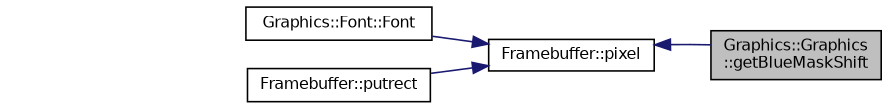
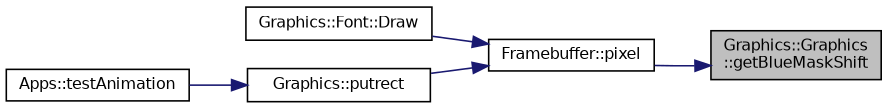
node "Graphics::Font::Font": label "Graphics::Font::Font" -> "Graphics::Font::Draw"
edge "Graphics::Graphics ::getBlueMaskShift" -> "Framebuffer::pixel": reversed
node "Apps::testAnimation": added
node "Framebuffer::putrect": label "Framebuffer::putrect" -> "Graphics::putrect"
